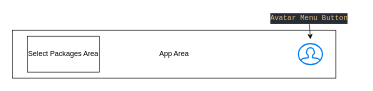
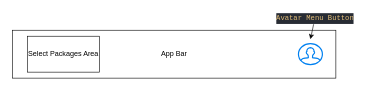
node "Avatar Menu Button": moved (309, 18) -> (315, 18)
node "App Area": label "App Area" -> "App Bar"
